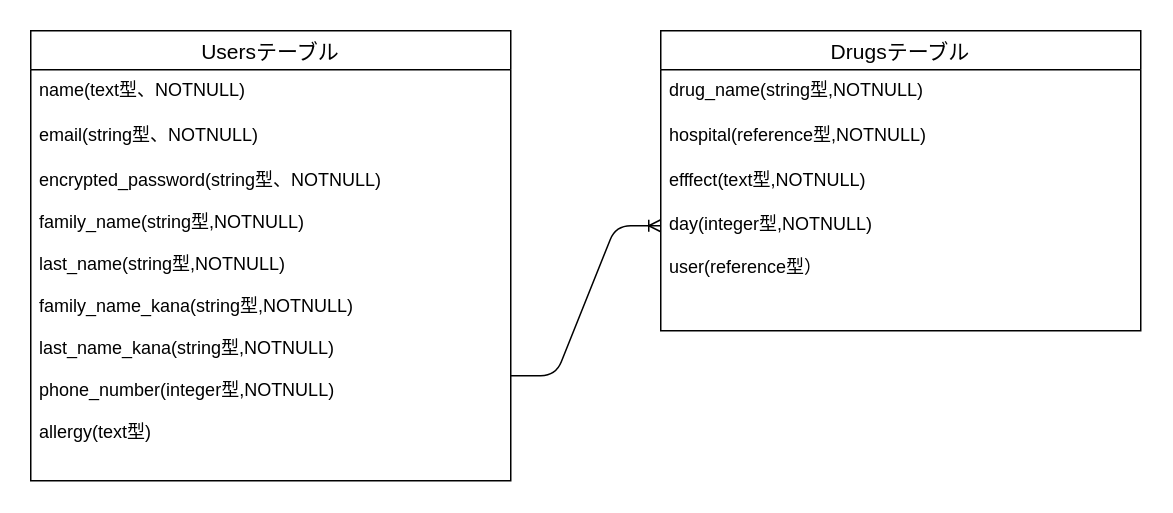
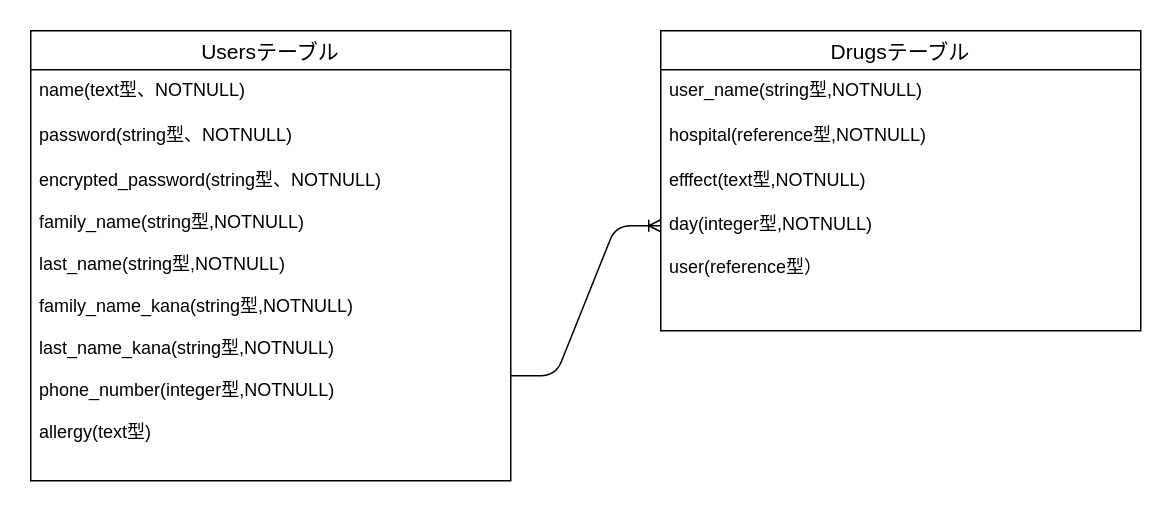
node "drug_name(string型,NOTNULL)": label "drug_name(string型,NOTNULL)" -> "user_name(string型,NOTNULL)"
node "email(string型、NOTNULL)": label "email(string型、NOTNULL)" -> "password(string型、NOTNULL)"
